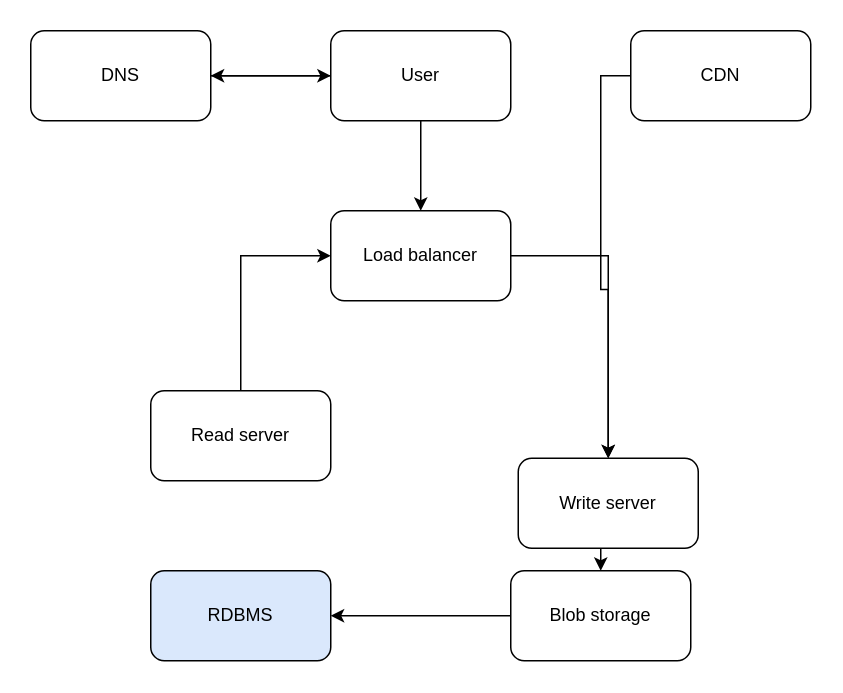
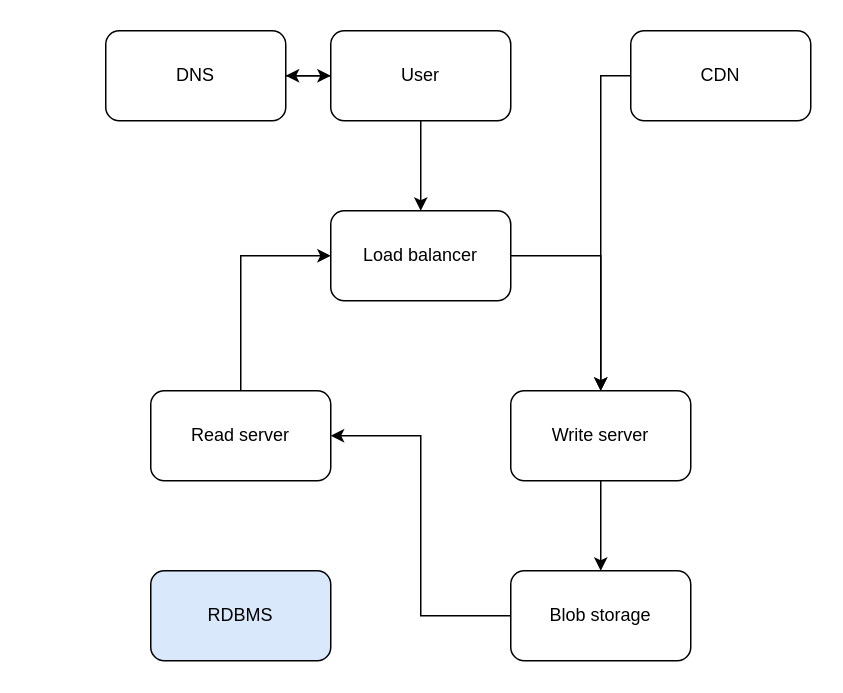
node "DNS": moved (121, 76) -> (196, 76)
node "Write server": moved (608, 503) -> (601, 436)
edge "Blob storage" -> "RDBMS": now "Blob storage" -> "Read server"
